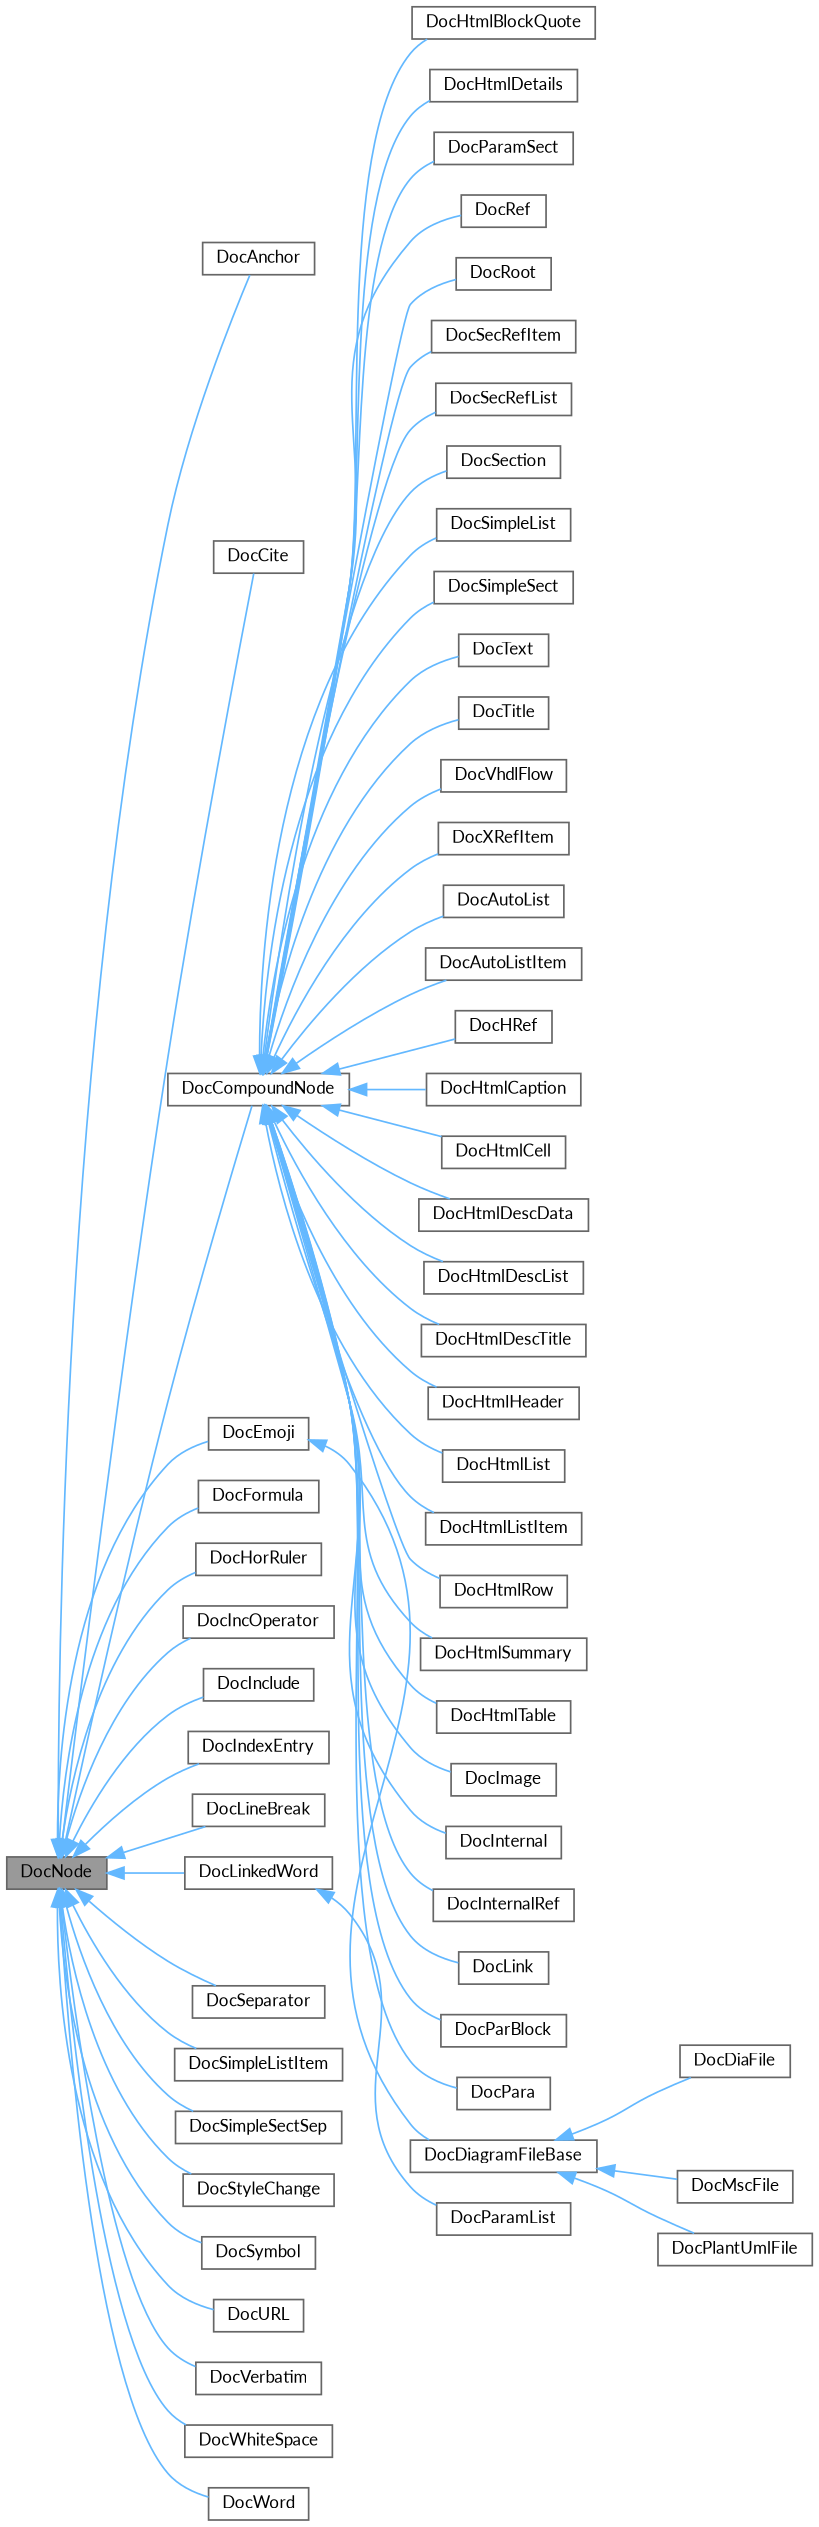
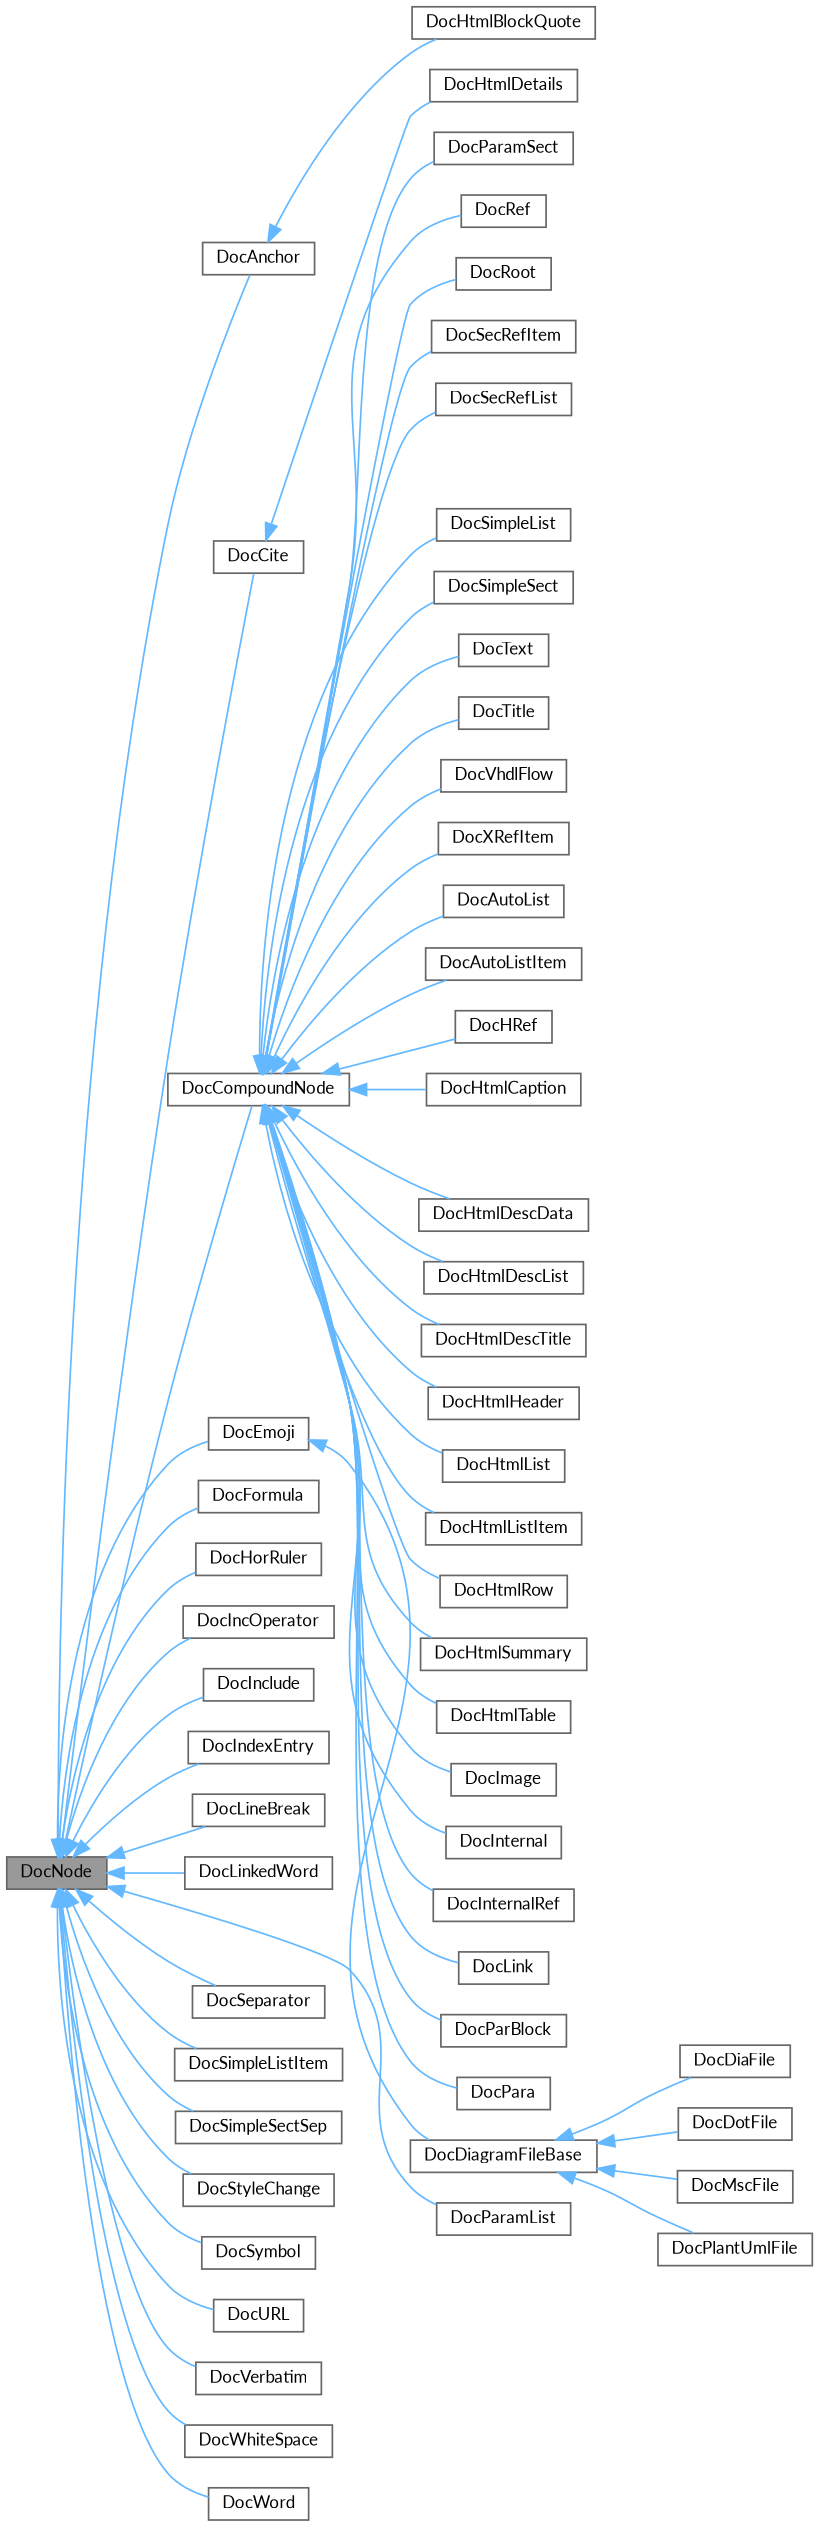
node "DocSection": removed
edge "DocHtmlBlockQuote" -> "DocCompoundNode": now "DocHtmlBlockQuote" -> "DocAnchor"
edge "DocHtmlDetails" -> "DocCompoundNode": now "DocHtmlDetails" -> "DocCite"
node "DocHtmlCell": removed
edge "DocParamList" -> "DocLinkedWord": now "DocParamList" -> "DocNode"
node "DocDotFile": added
